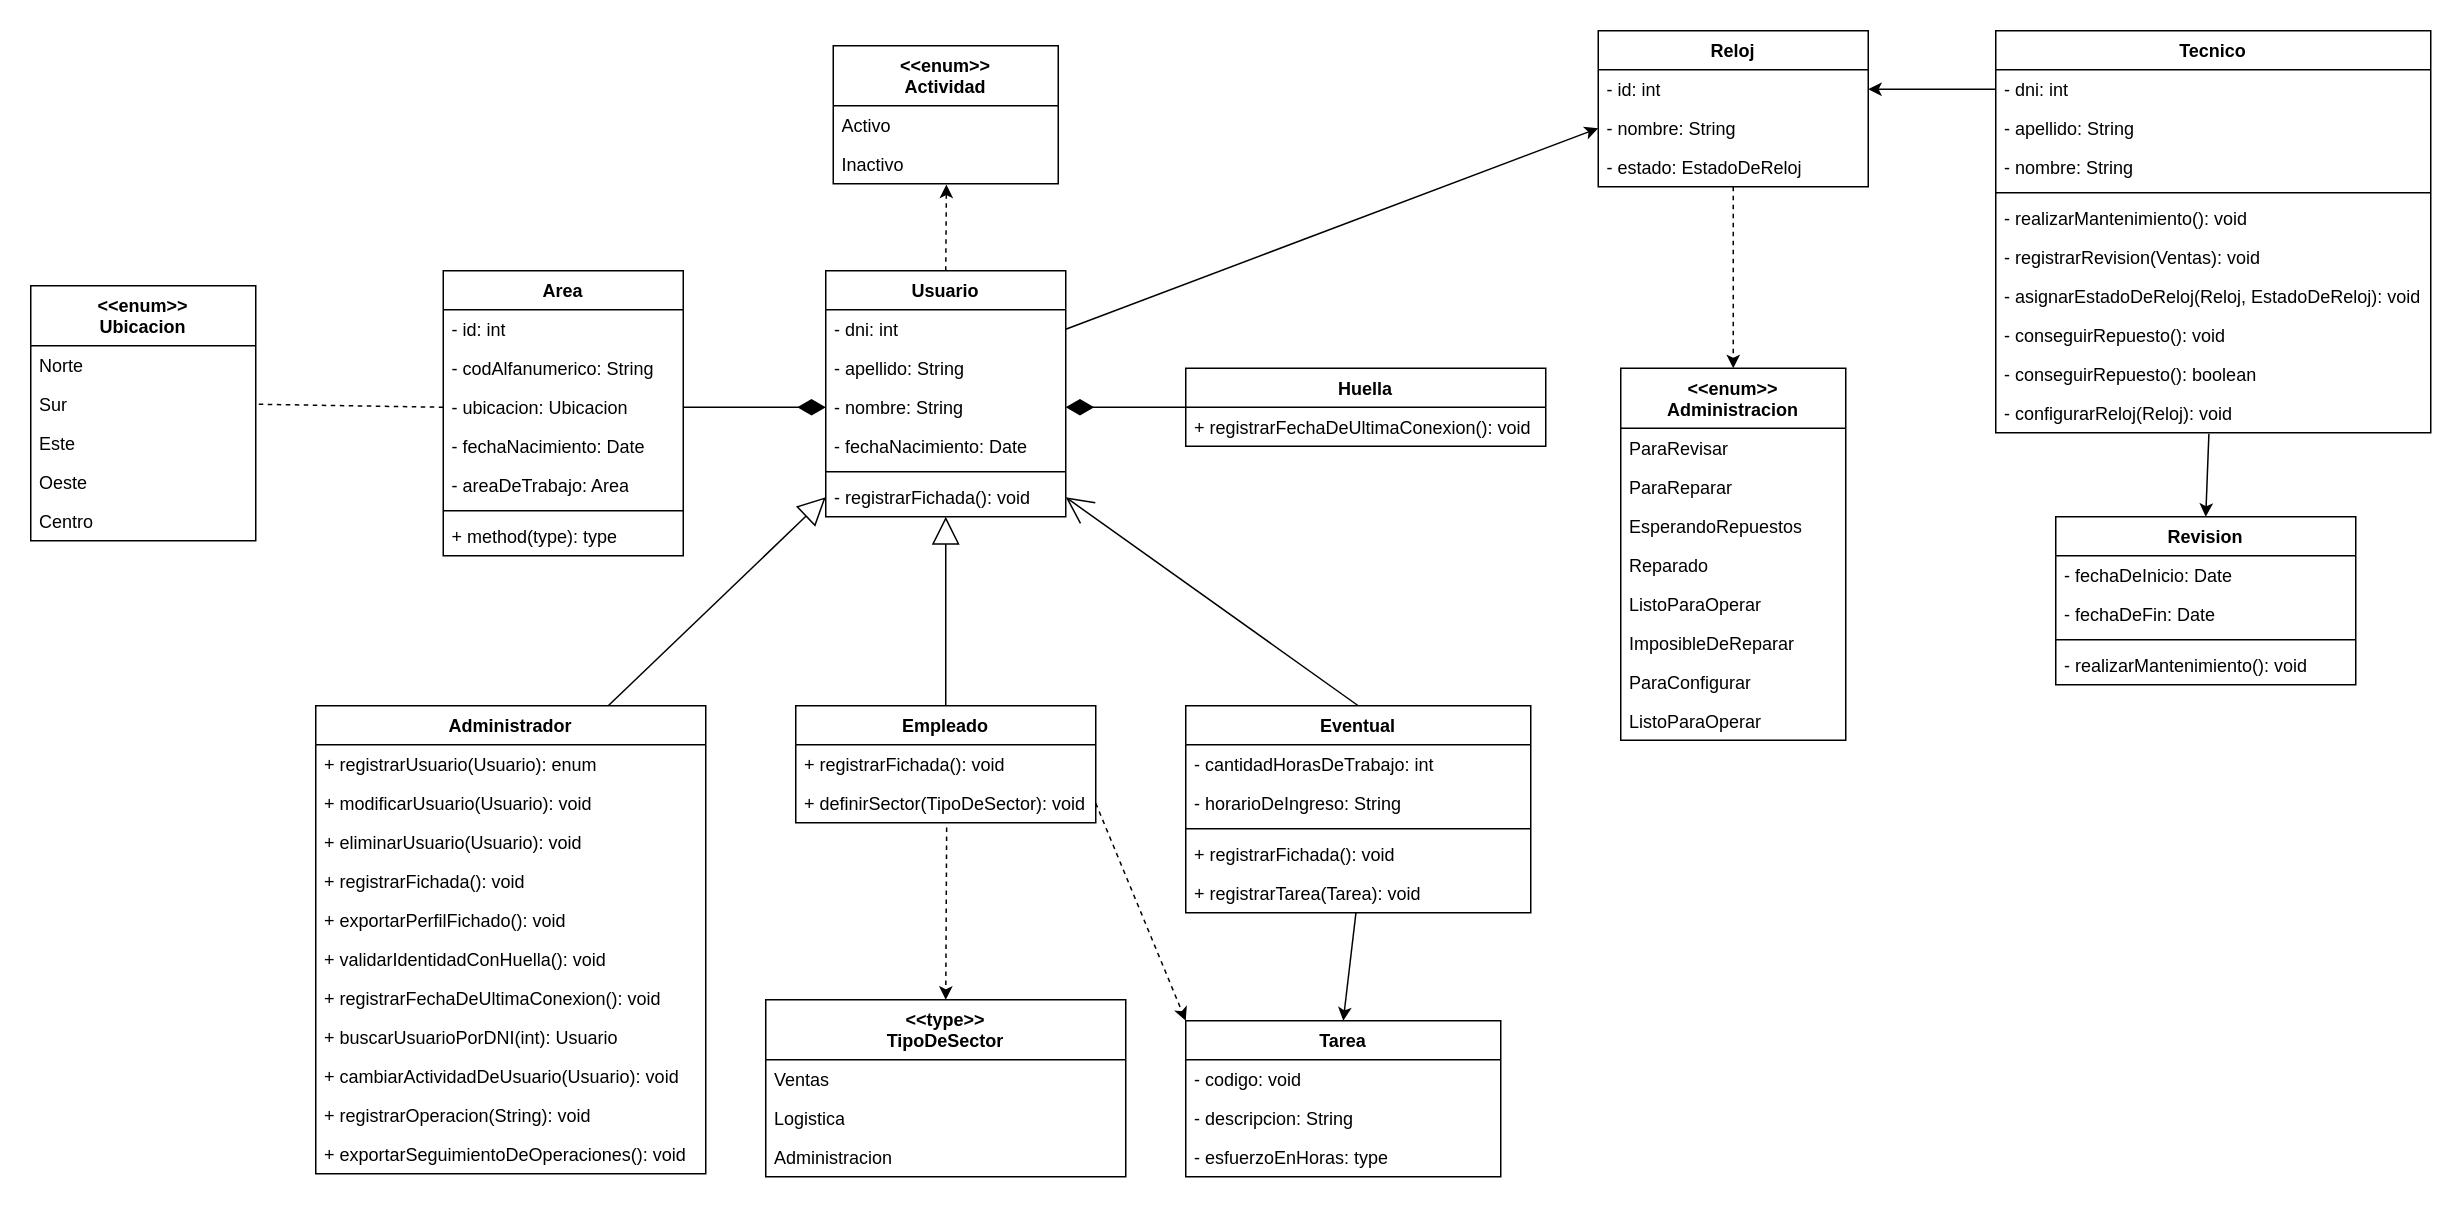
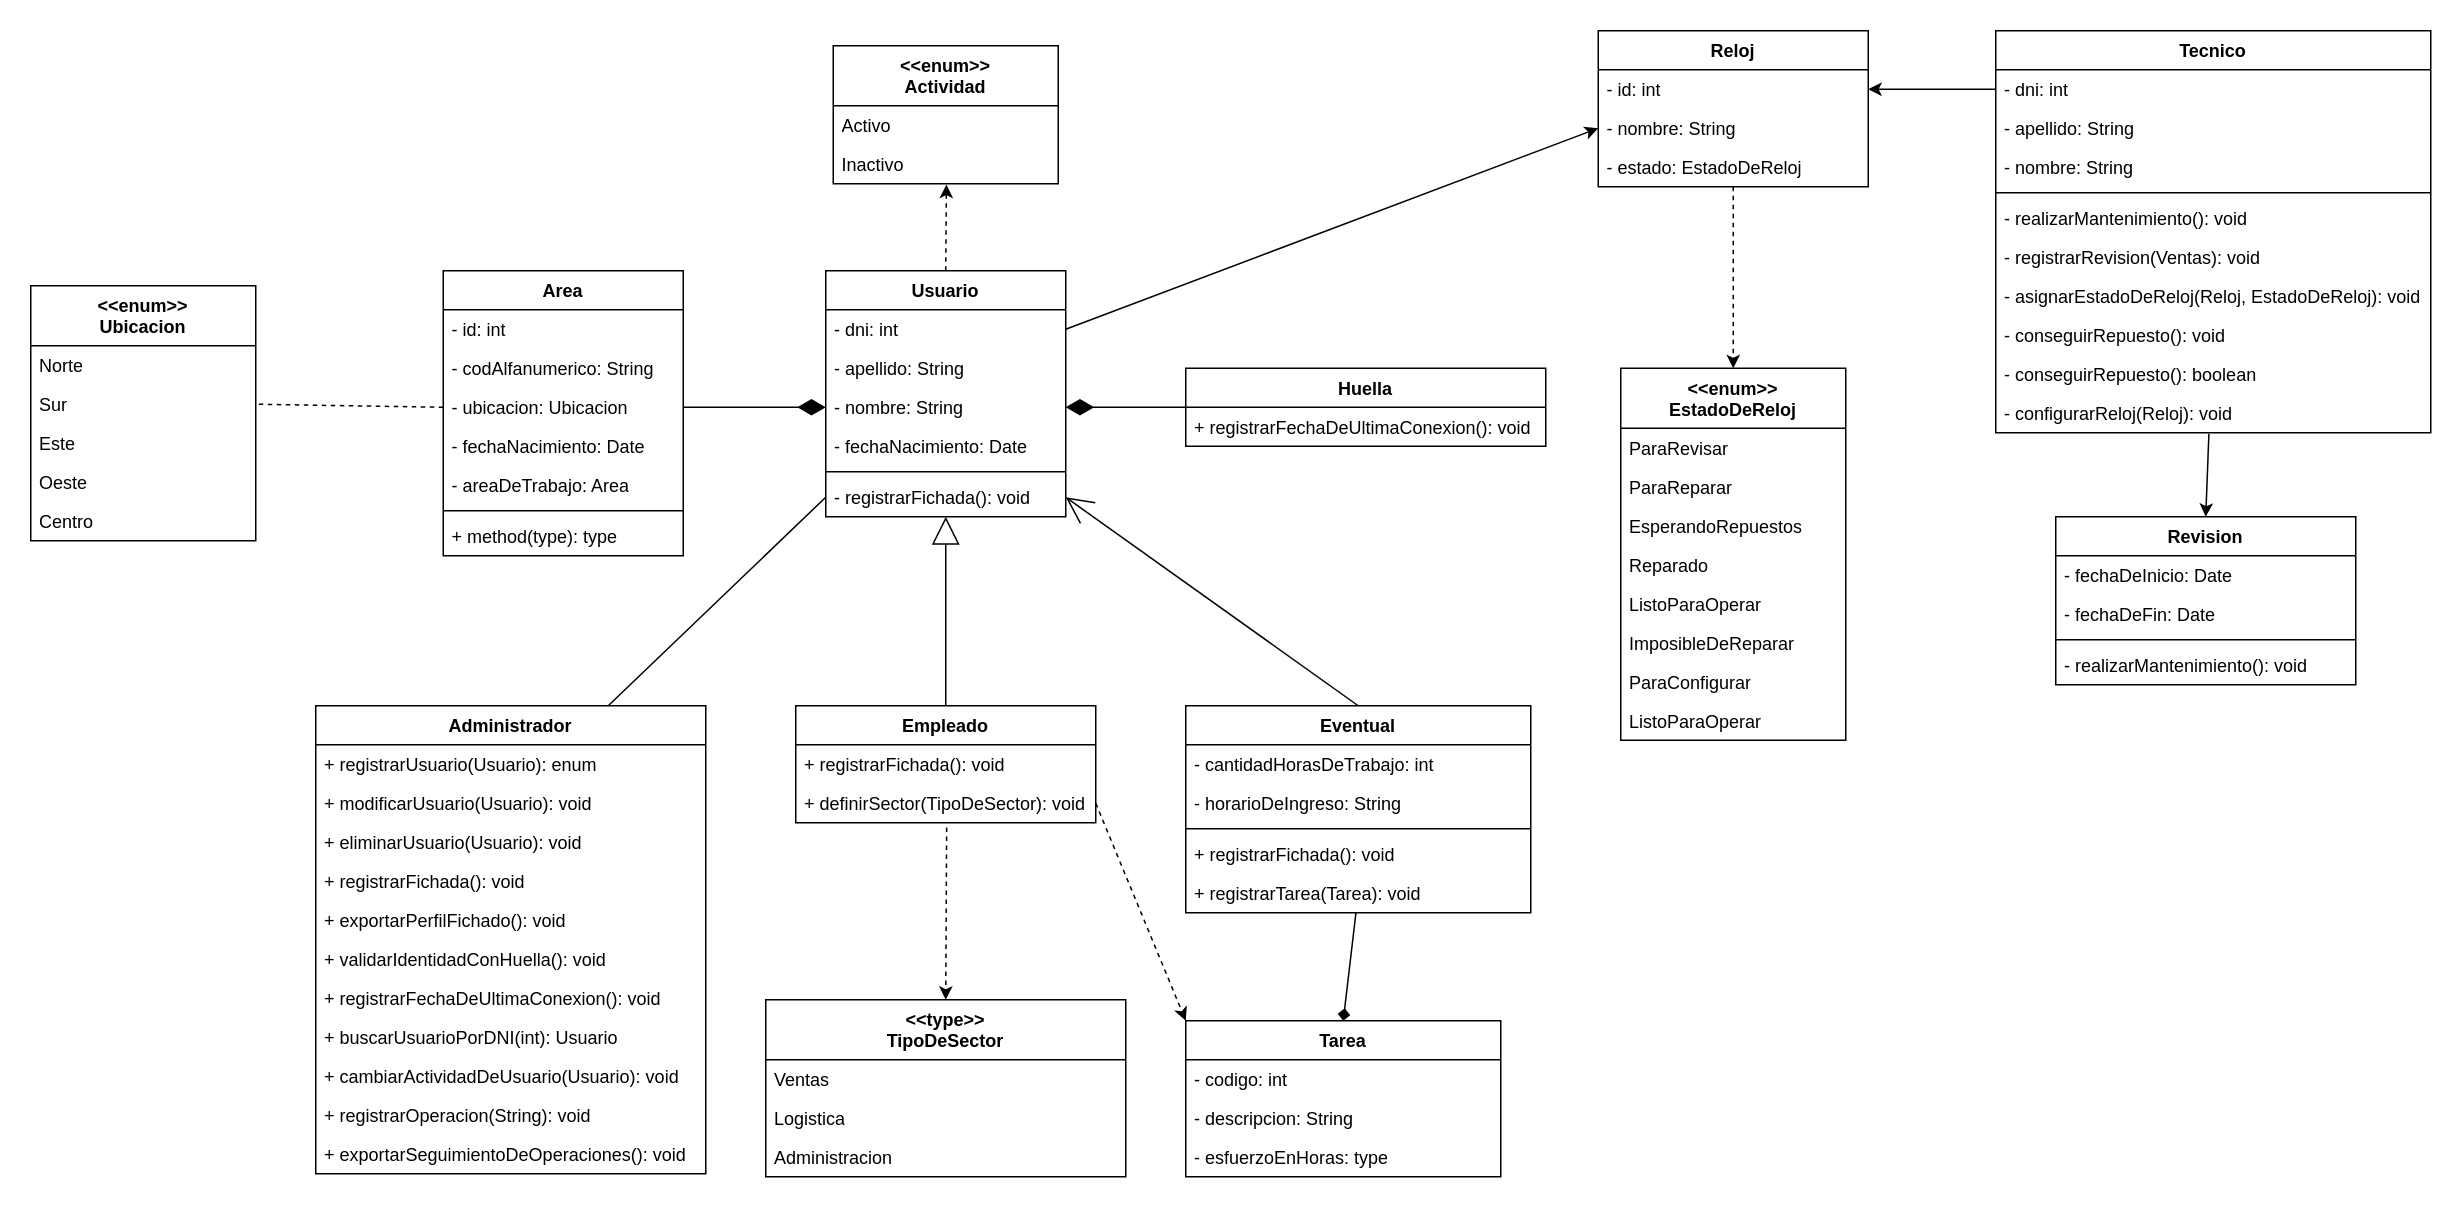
node "<<enum>> Administracion": label "<<enum>> Administracion" -> "<<enum>> EstadoDeReloj"
edge "Administrador" -> "- registrarFichada(): void": arrowhead block -> none
edge "+ registrarTarea(Tarea): void" -> "Tarea": arrowhead classic -> diamond
node "- codigo: void": label "- codigo: void" -> "- codigo: int"
